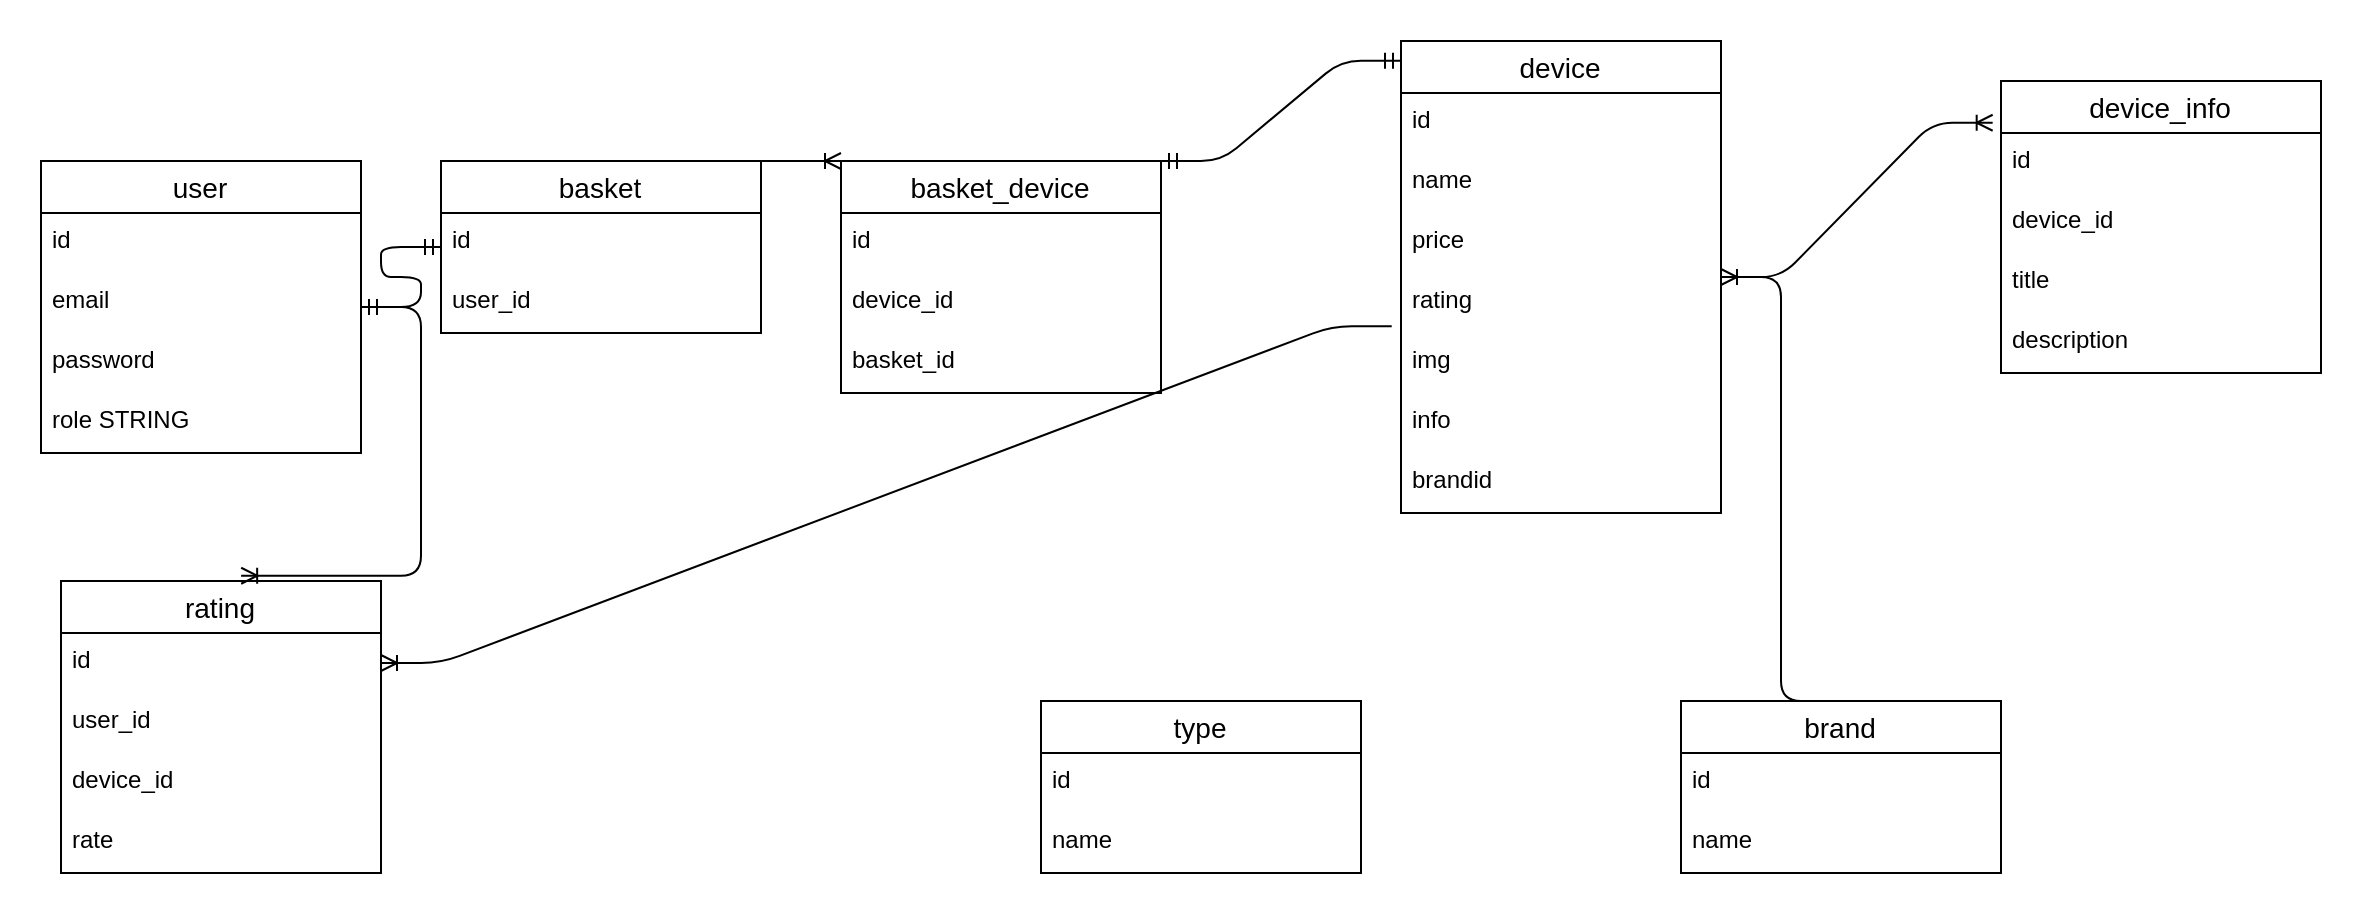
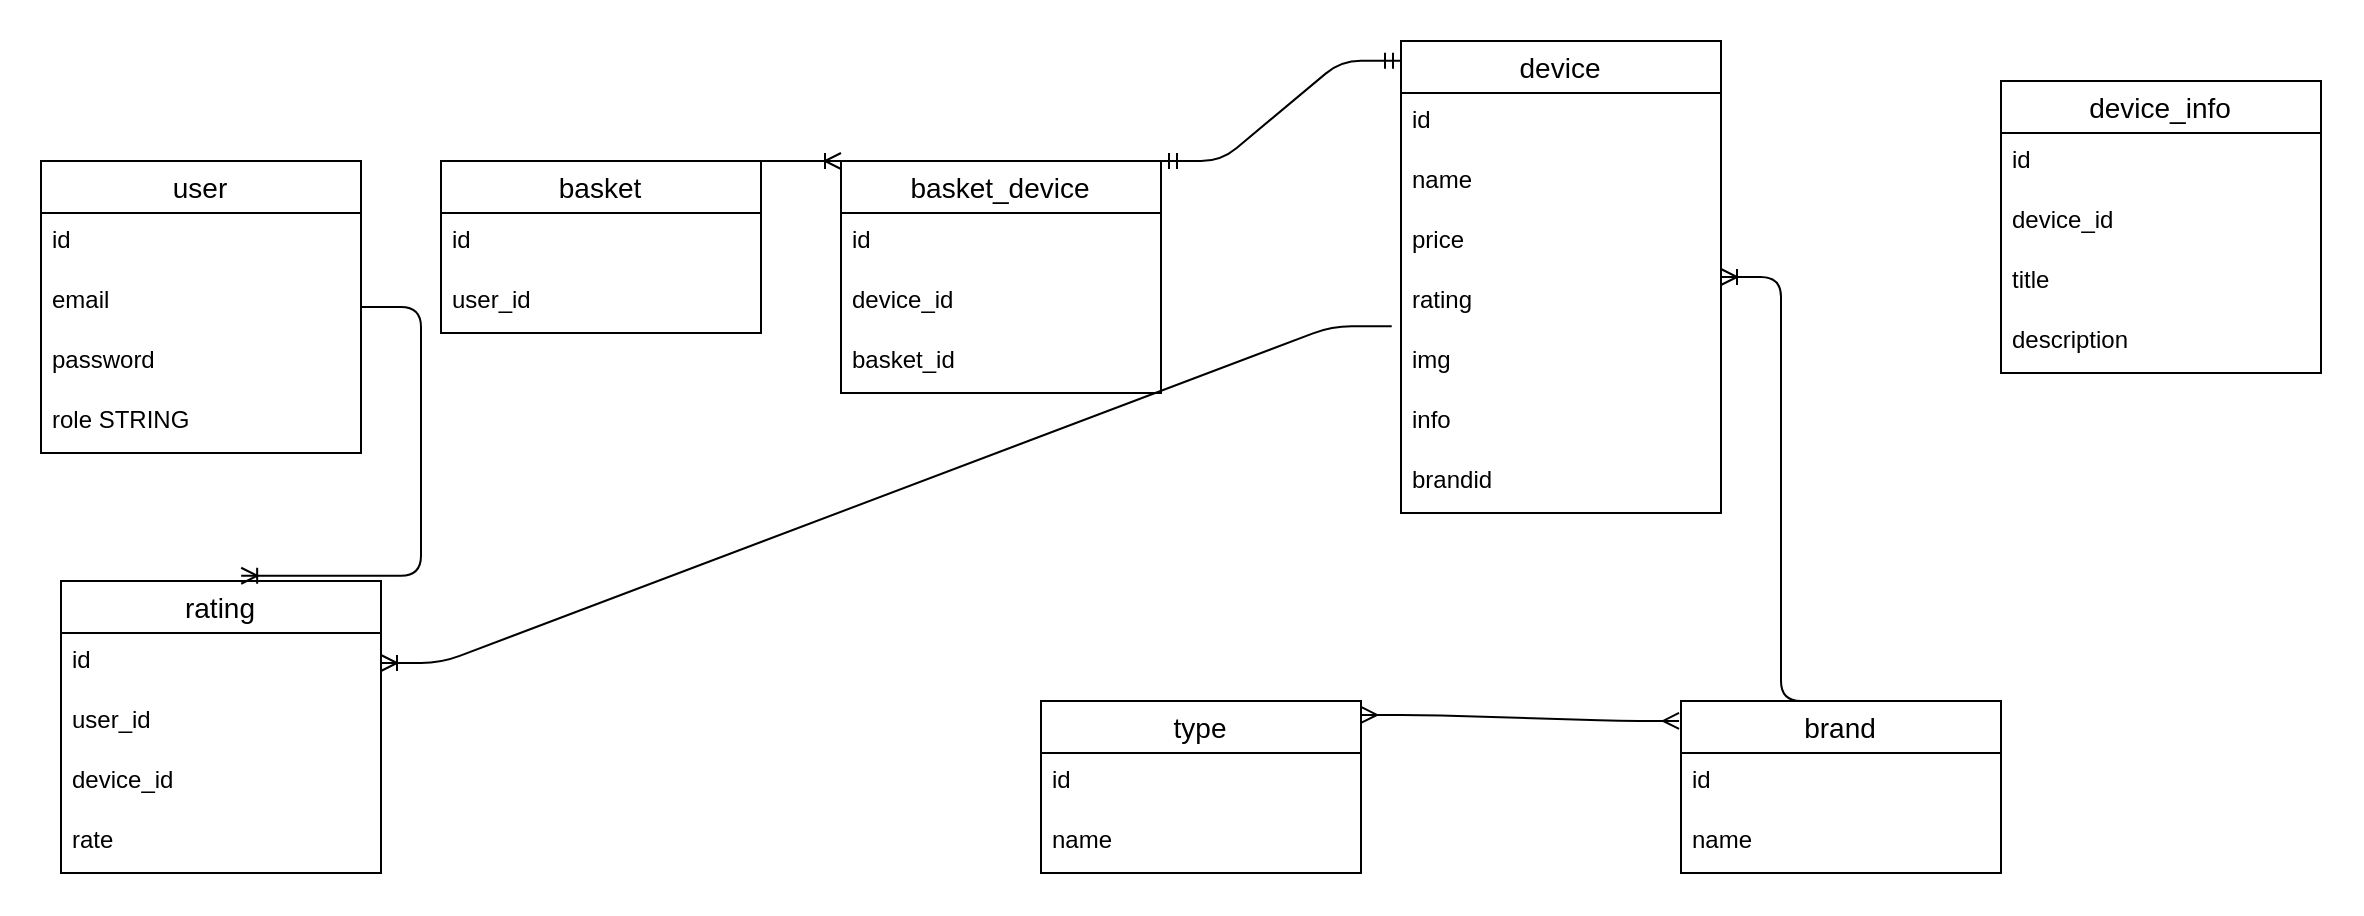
edge "device" -> "device_info": removed
edge "basket" -- "user": removed
edge "type" -- "brand": added
